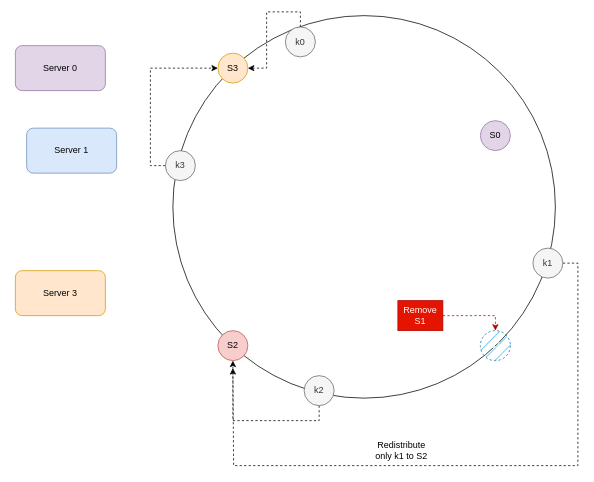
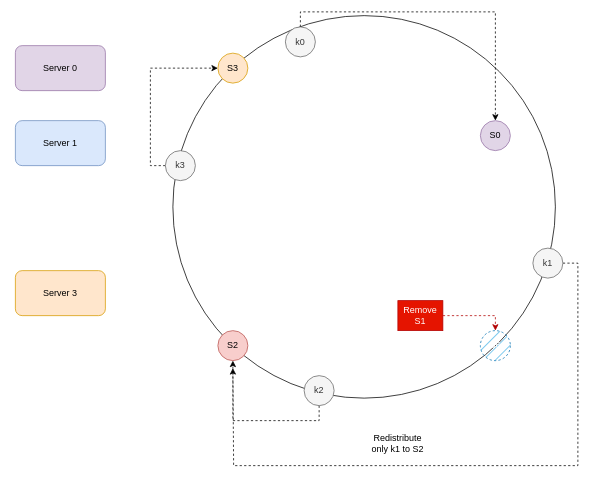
edge "k0" -> "S3": now "k0" -> "S0"
node "Server 1": moved (72, 150) -> (60, 143)
node "S1": label "S1" -> "S6"
node "Redistribute only k1 to S2": moved (402, 450) -> (398, 443)
